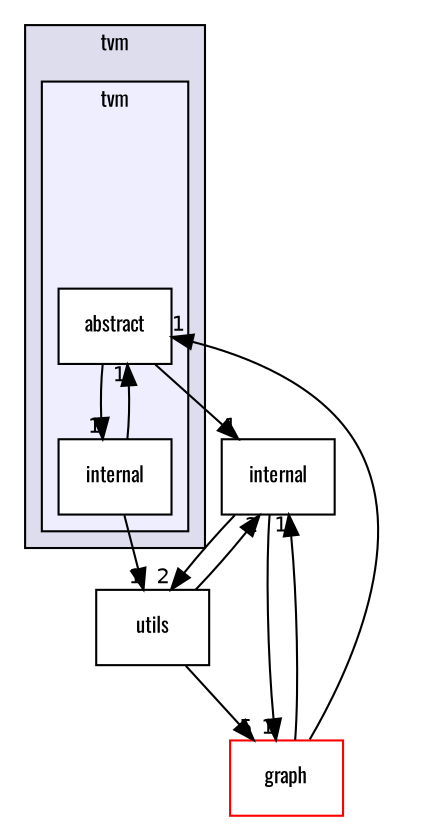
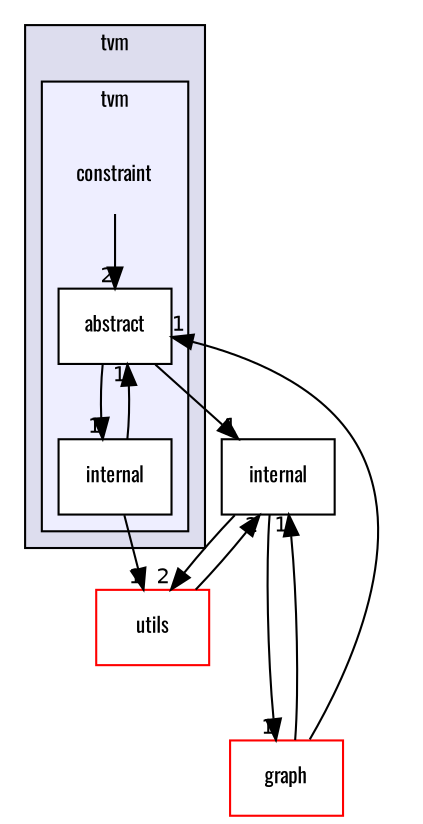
node "constraint": added
node "utils": color black -> red
edge "utils" -> "graph": removed
